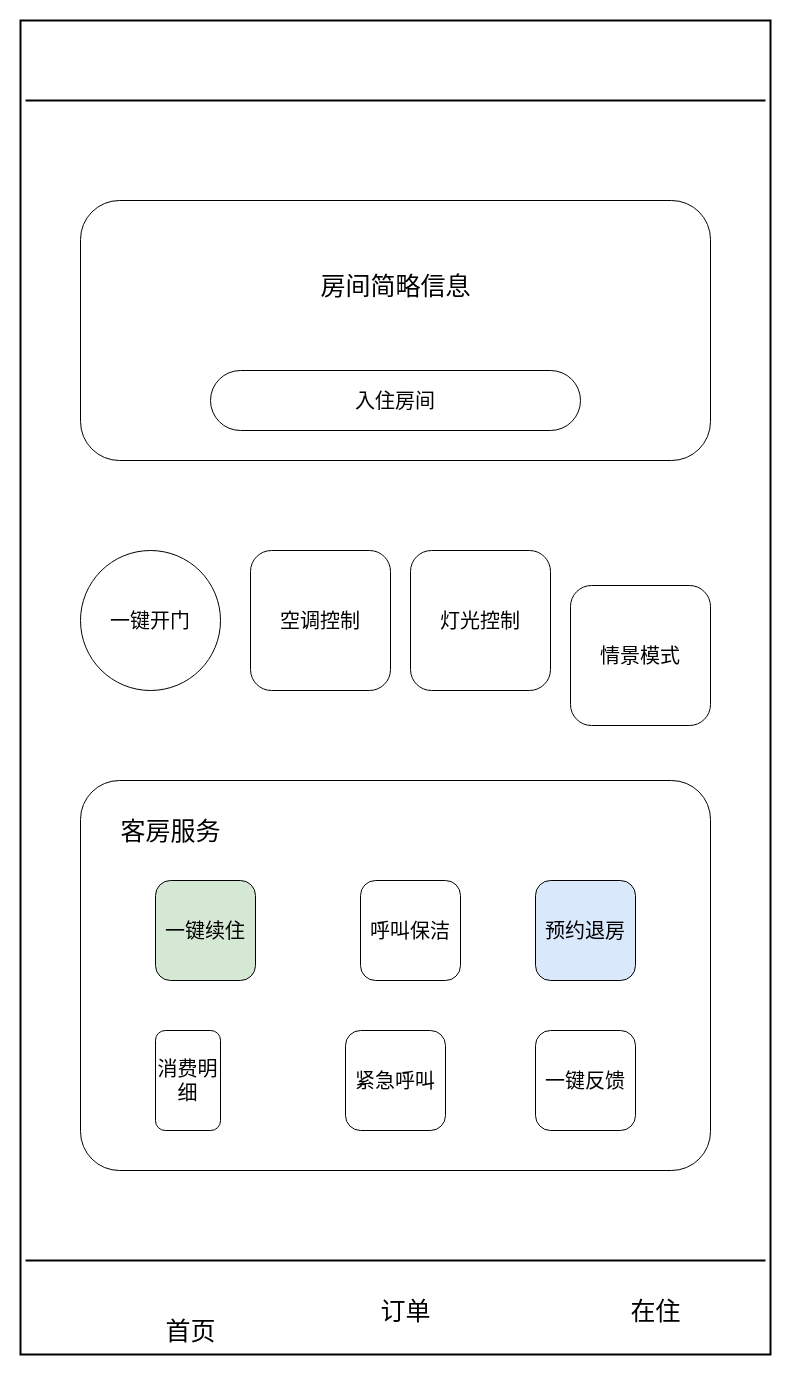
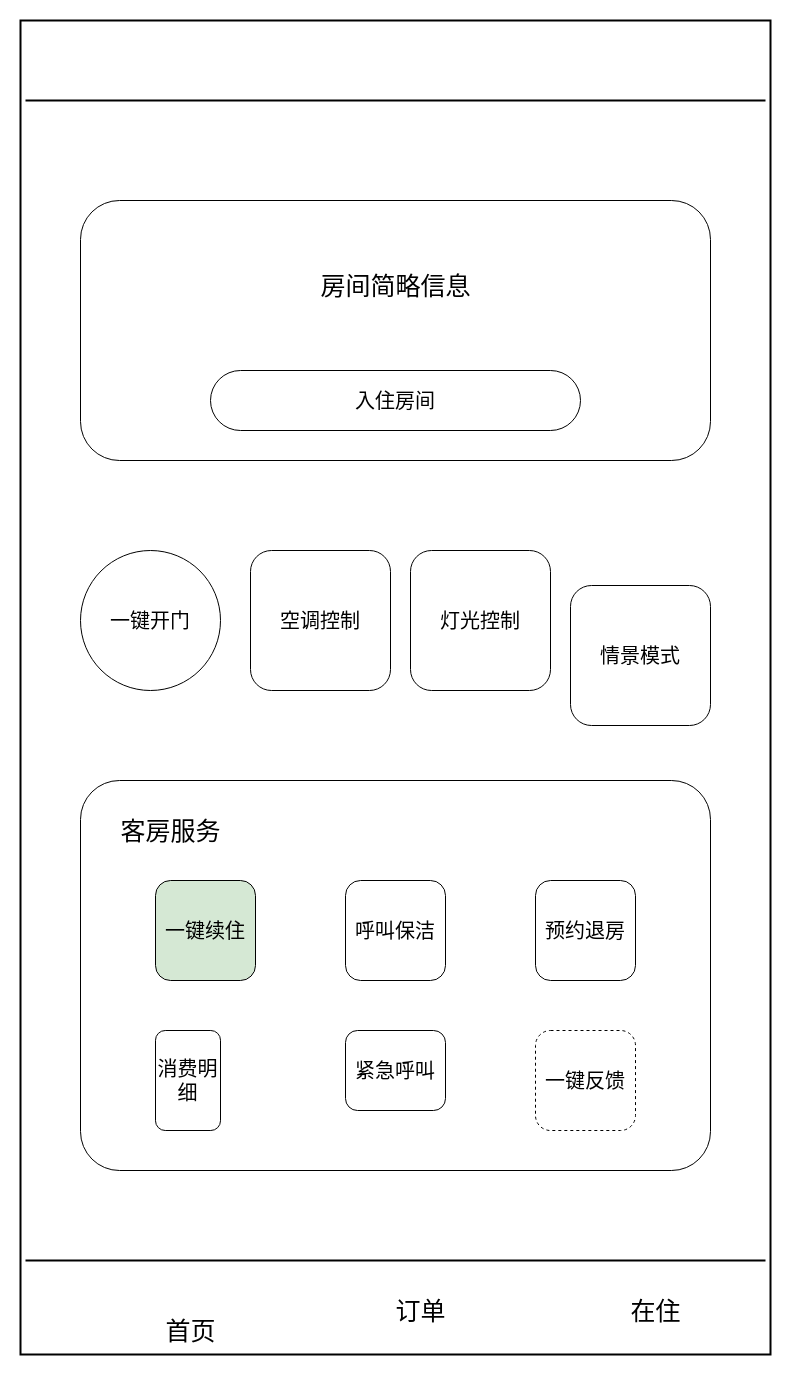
node "呼叫保洁": moved (411, 931) -> (396, 931)
node "预约退房": fillcolor #dae8fc -> #ffffff
node "紧急呼叫": size 100x100 -> 100x80
node "一键反馈": style solid -> dashed
node "订单": moved (406, 1311) -> (421, 1311)
